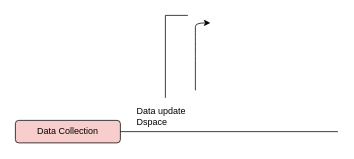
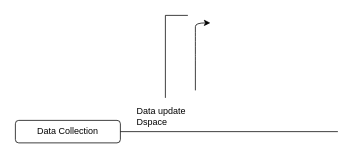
node "Data Collection": fillcolor #f8cecc -> #ffffff
